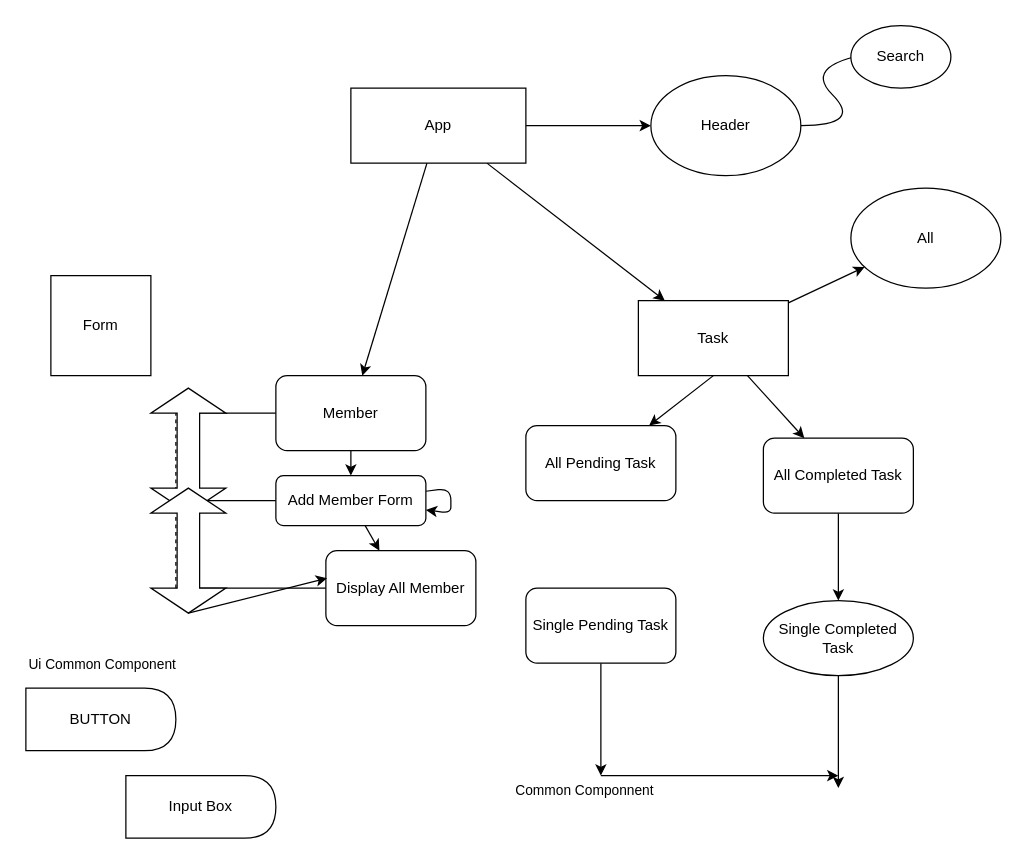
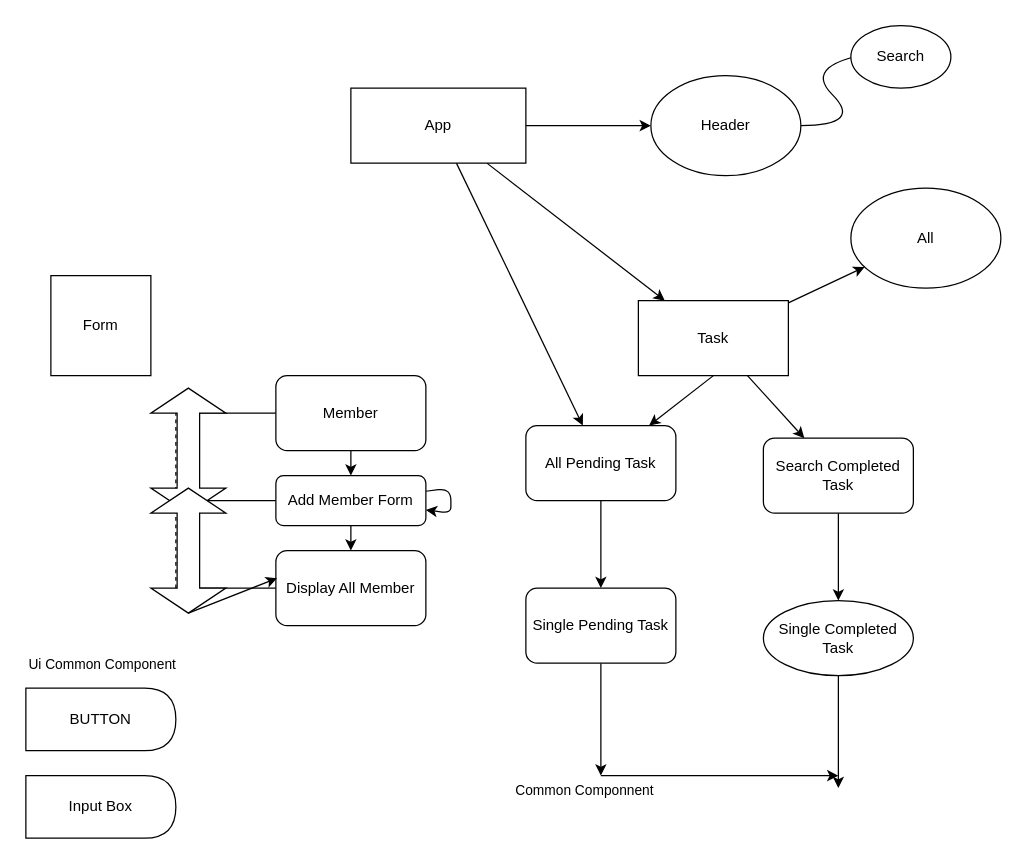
edge "App" -> "Member": now "App" -> "All Pending Task"
node "All Completed Task": label "All Completed Task" -> "Search Completed Task"
edge "All Pending Task" -> "Single Pending Task": added
node "Display All Member": moved (401, 588) -> (351, 588)
node "Input Box": moved (201, 807) -> (101, 807)
